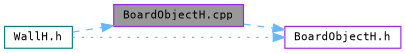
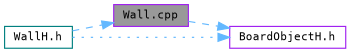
node "BoardObjectH.cpp": label "BoardObjectH.cpp" -> "Wall.cpp"
